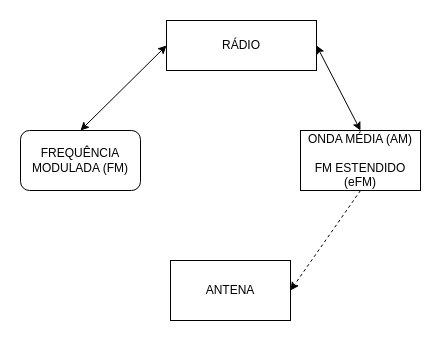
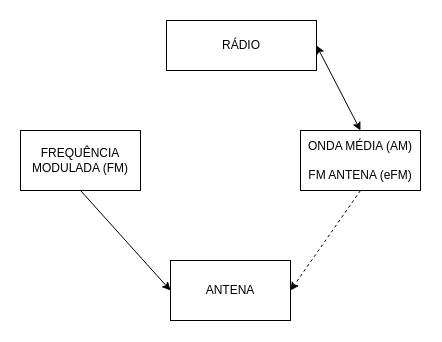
edge "RÁDIO" -- "FREQUÊNCIA MODULADA (FM)": removed
node "FREQUÊNCIA MODULADA (FM)": shape rounded rectangle -> rectangle
node "ONDA MÉDIA (AM) FM ESTENDIDO (eFM)": label "ONDA MÉDIA (AM) FM ESTENDIDO (eFM)" -> "ONDA MÉDIA (AM) FM ANTENA (eFM)"
edge "FREQUÊNCIA MODULADA (FM)" -> "ANTENA": added
